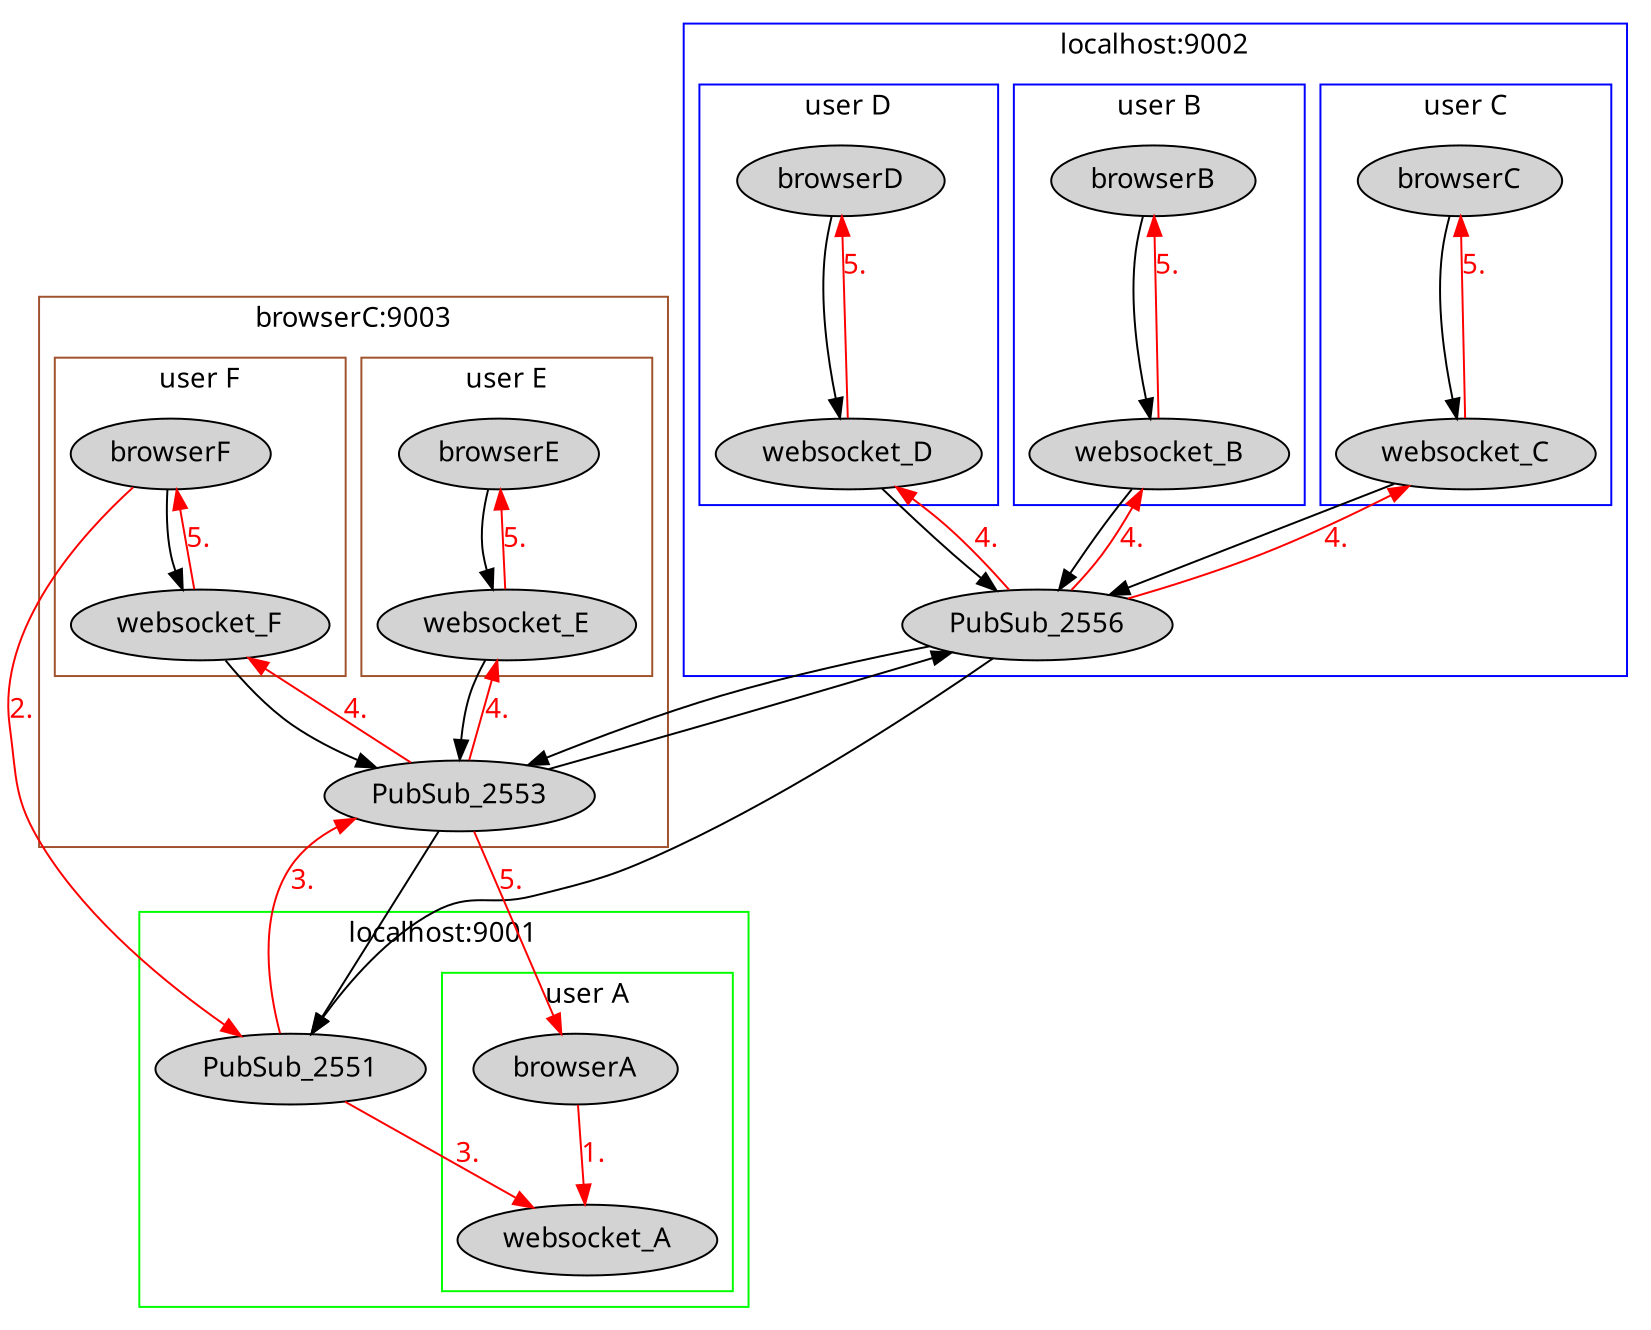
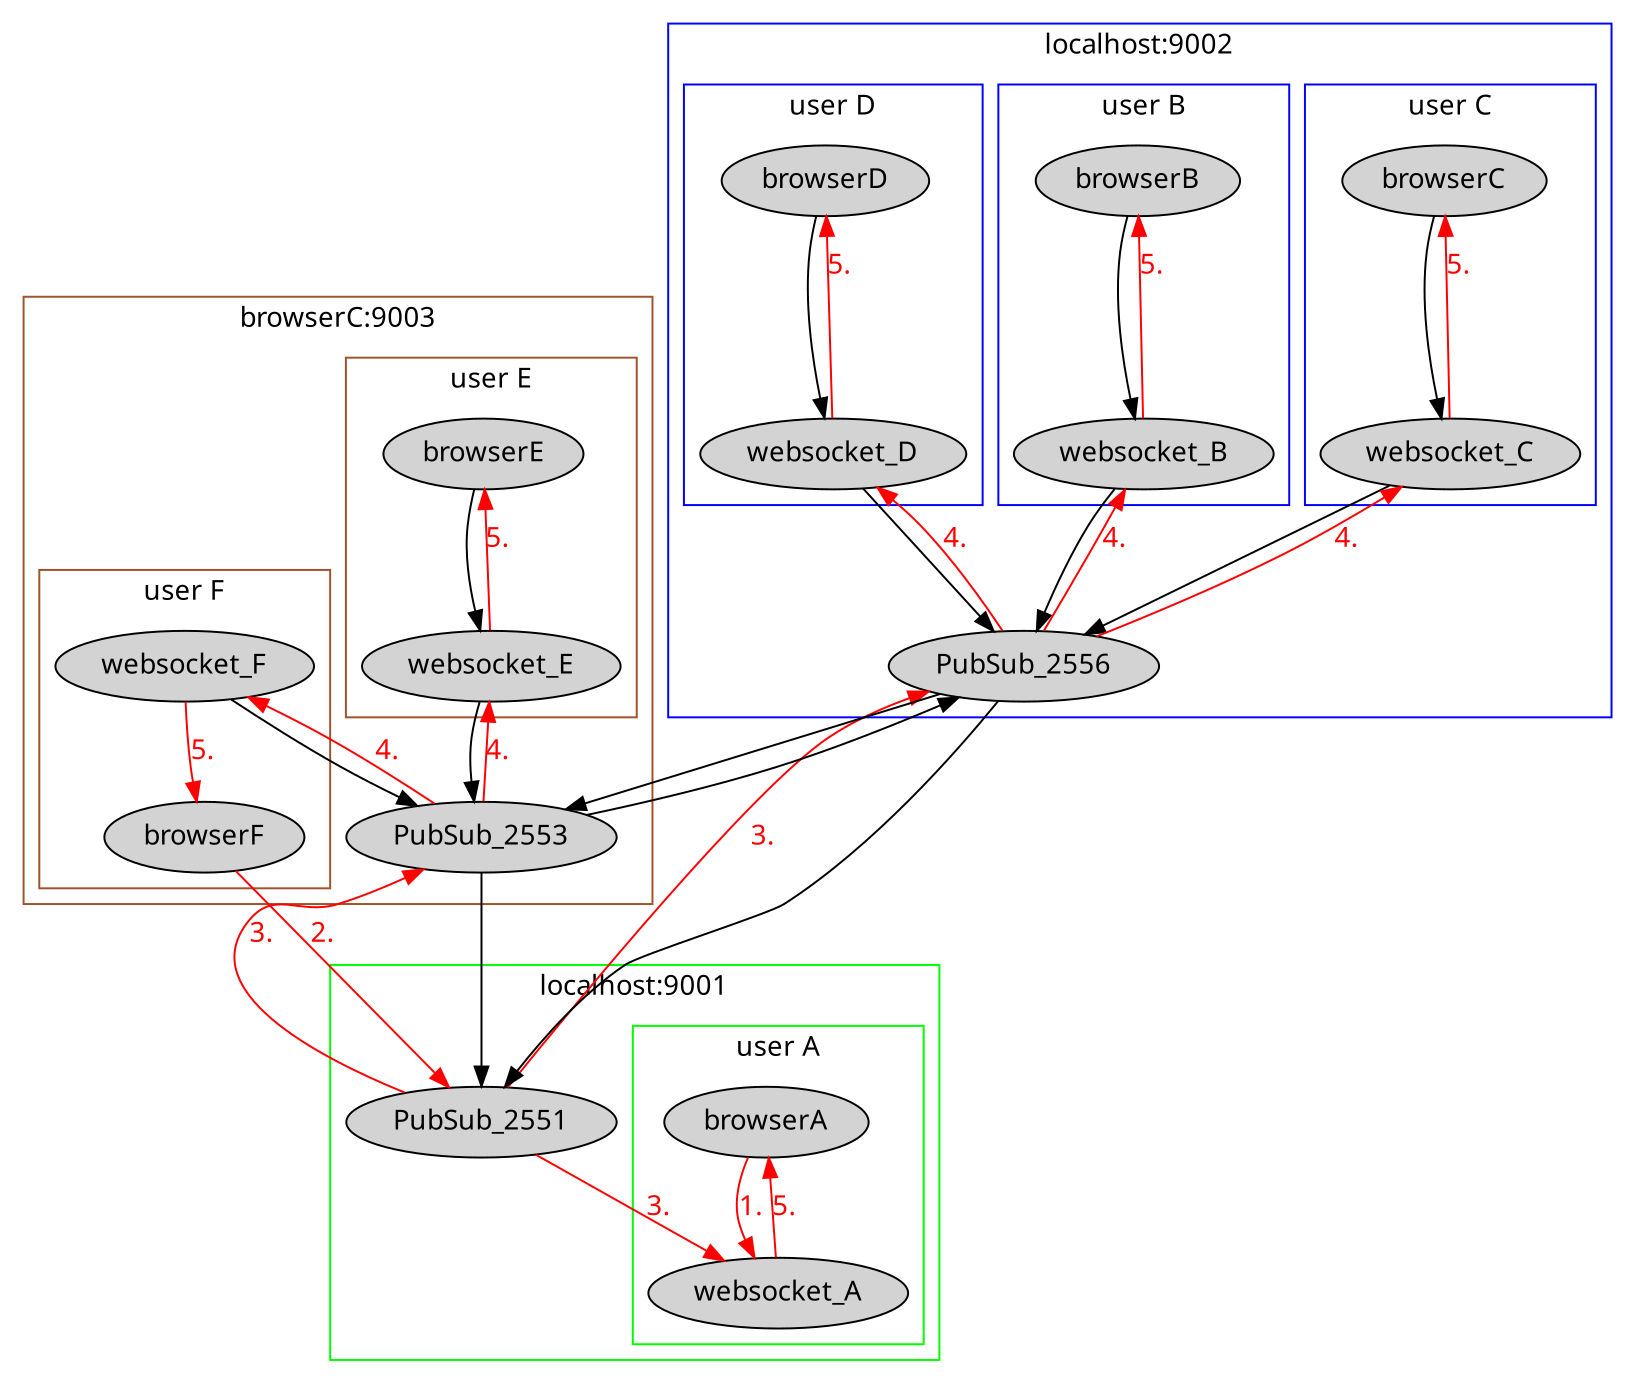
edge "browserF" -> "websocket_F": removed
edge "PubSub_2551" -> "PubSub_2556": added, label "3."
edge "PubSub_2553" -> "browserA": now "websocket_A" -> "browserA"
